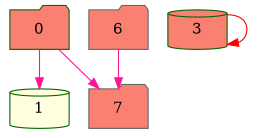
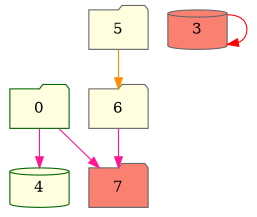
node "0": fillcolor salmon -> lightyellow
node "5": added
node "6": fillcolor salmon -> lightyellow
node "3": color darkgreen -> gray40
node "1": label "1" -> "4"
